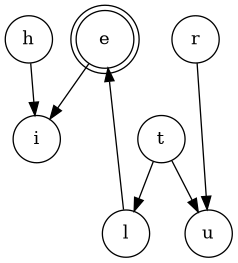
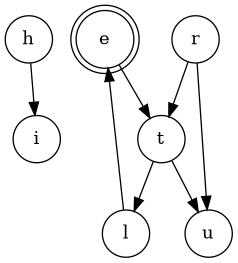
edge "r" -> "t": added
edge "e" -> "i": now "e" -> "t"
